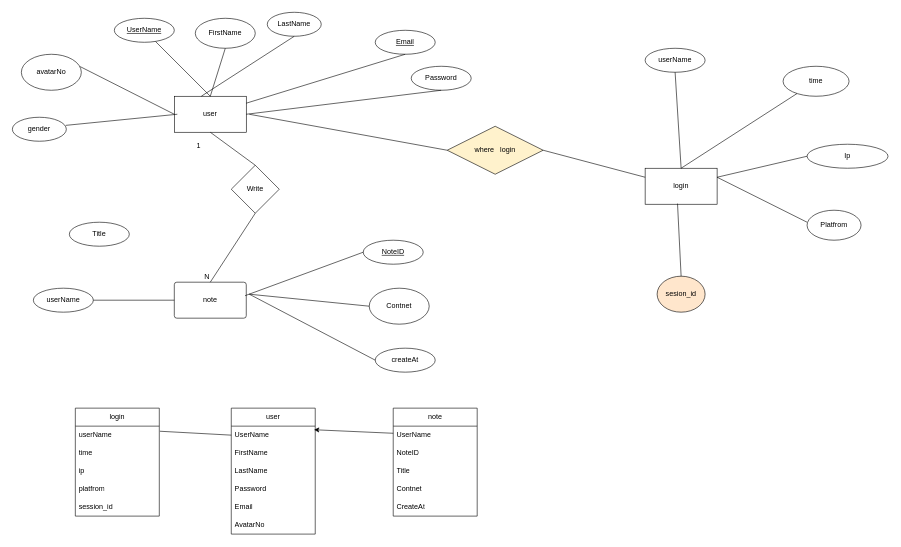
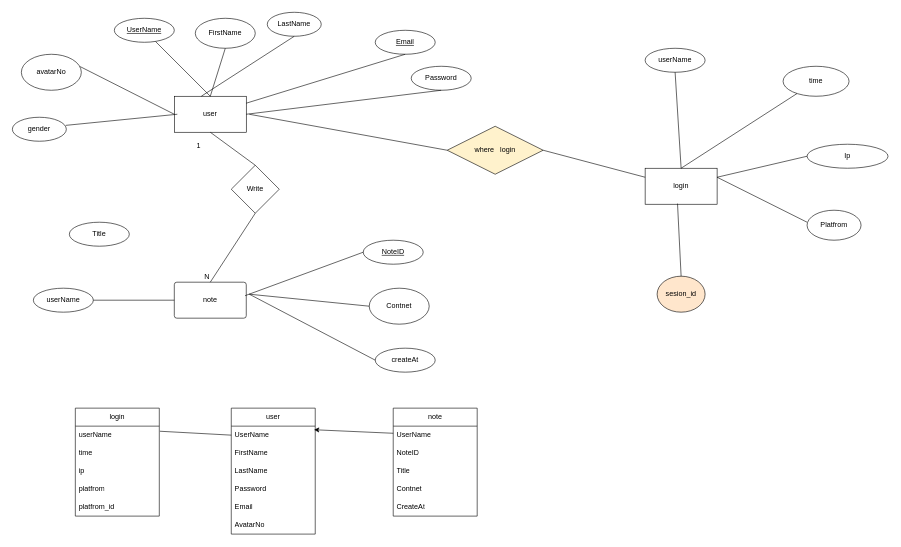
node "session_id": label "session_id" -> "platfrom_id"
